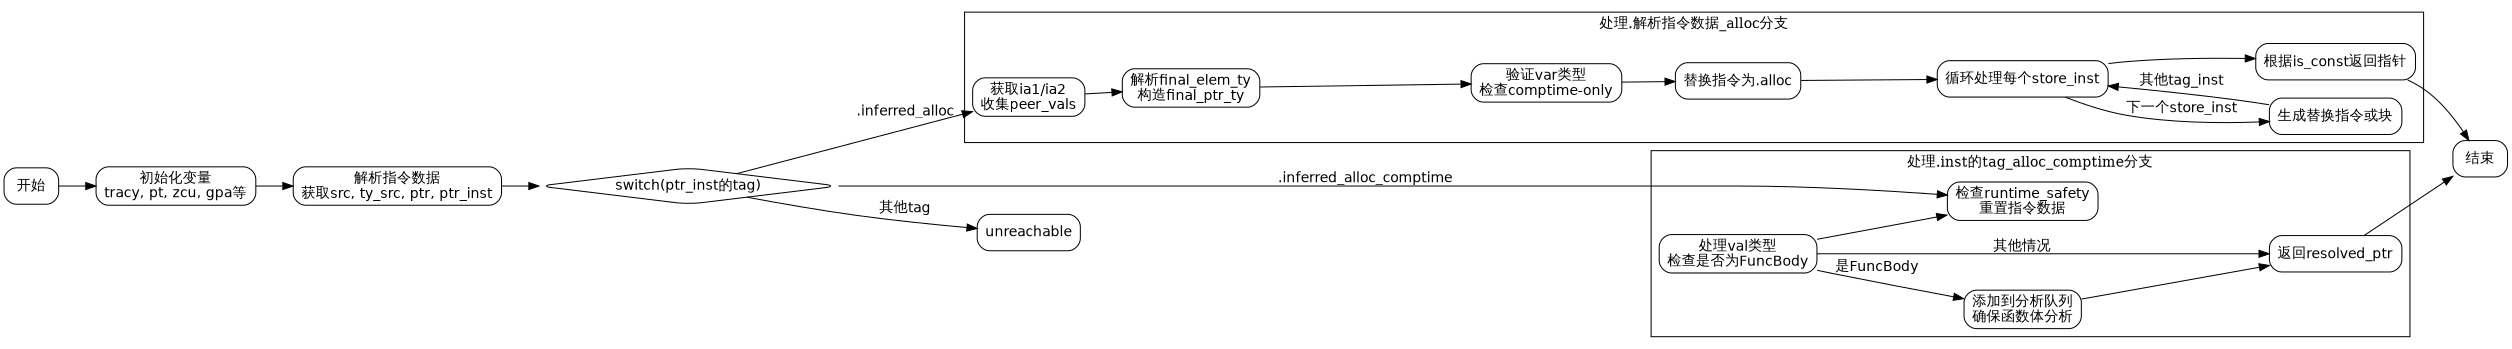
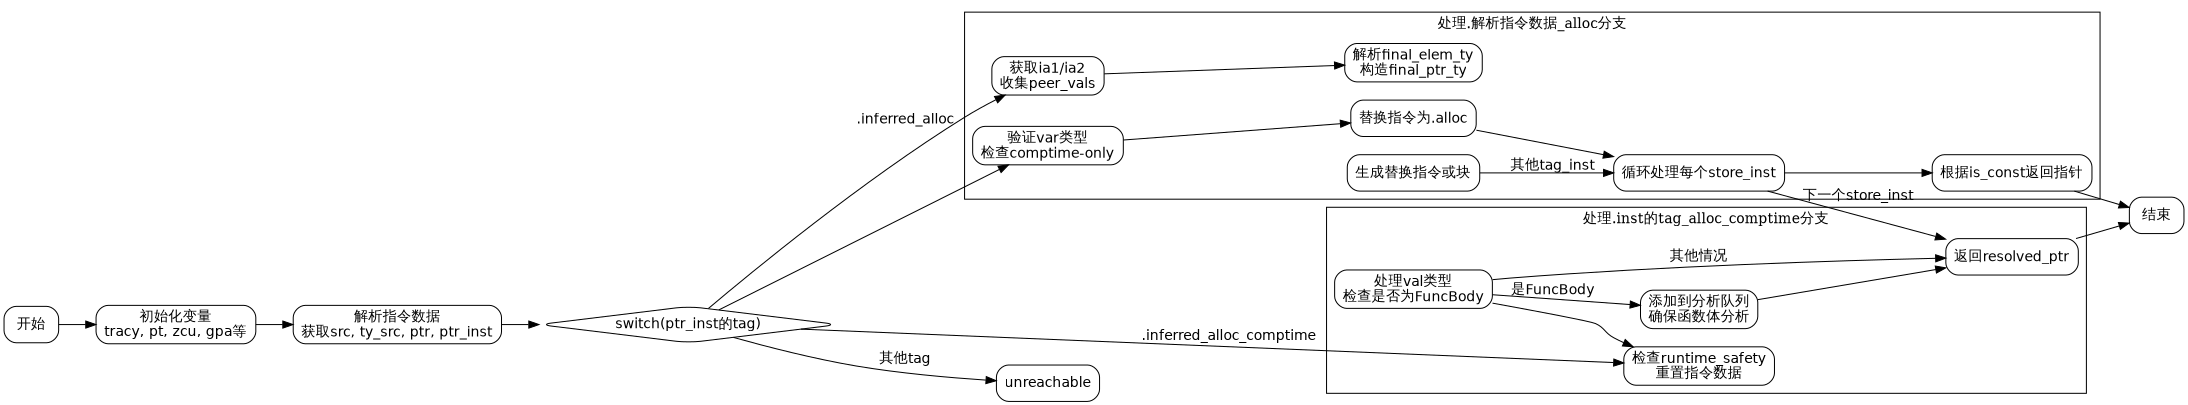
edge "解析final_elem_ty 构造final_ptr_ty" -> "验证var类型 检查comptime-only": now "switch(ptr_inst的tag)" -> "验证var类型 检查comptime-only"
edge "循环处理每个store_inst" -> "生成替换指令或块": now "循环处理每个store_inst" -> "返回resolved_ptr"
